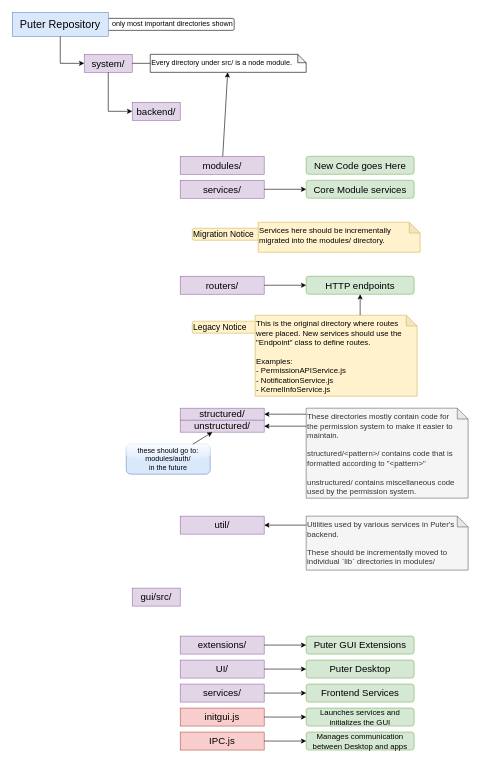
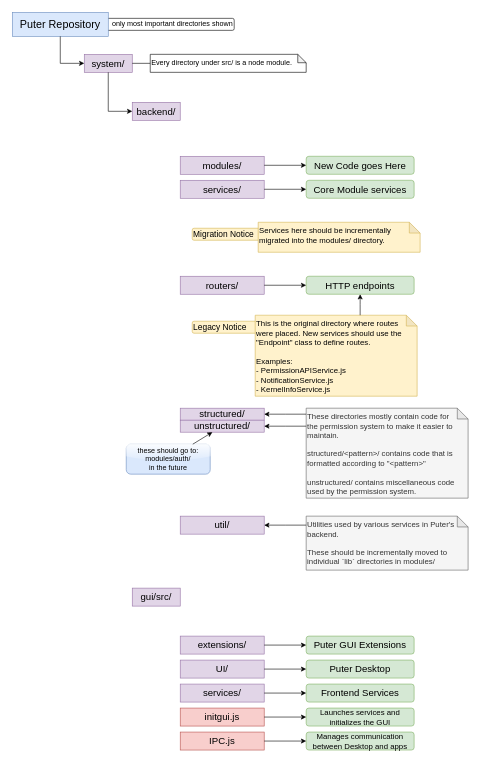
edge "modules/" -> "Every directory under src/ is a node module.": now "modules/" -> "New Code goes Here"
